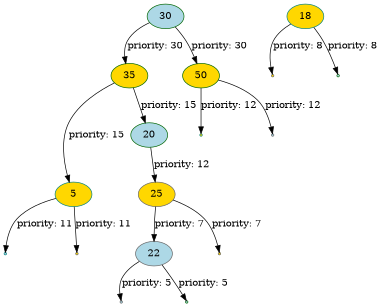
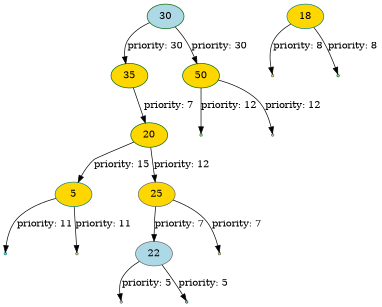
edge "35" -> "20": label "priority: 15" -> "priority: 7"
edge "35" -> "5": now "20" -> "5"
node "20": fillcolor lightblue -> gold
